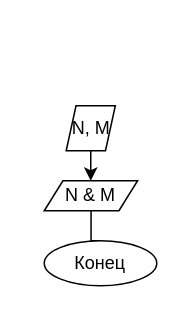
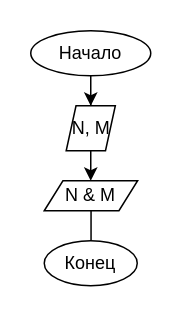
node "Начало": added
edge "Начало" -> "N, M": added
node "Конец": size 113x45 -> 93x45
